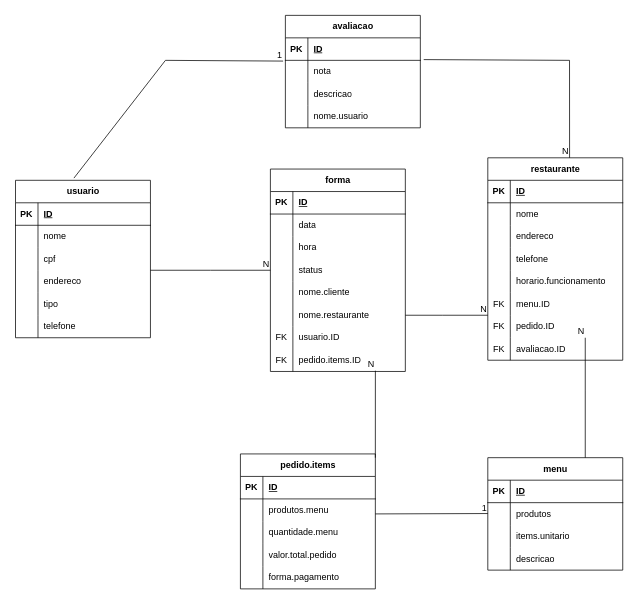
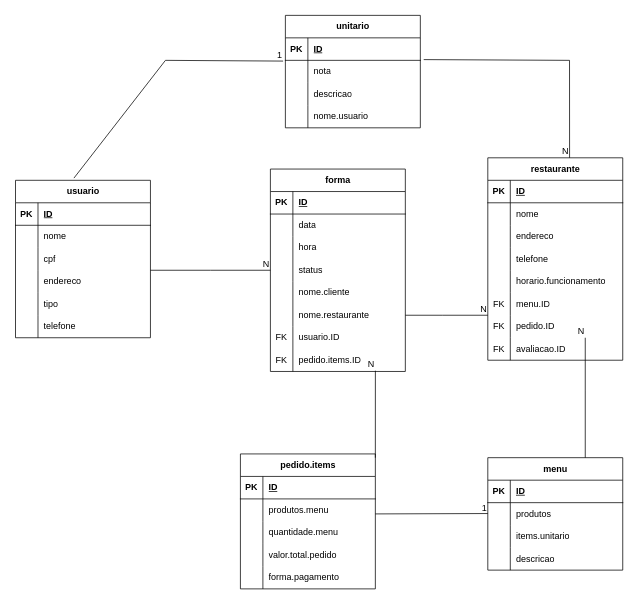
node "avaliacao": label "avaliacao" -> "unitario"
